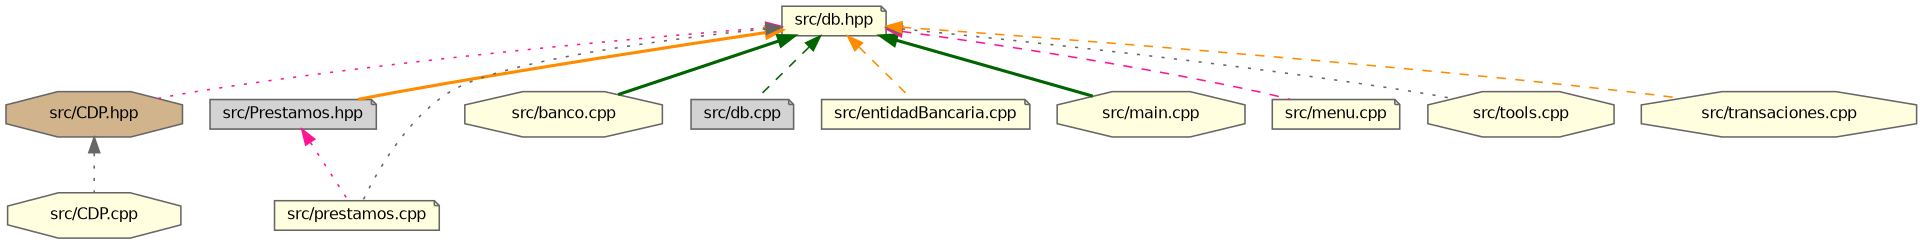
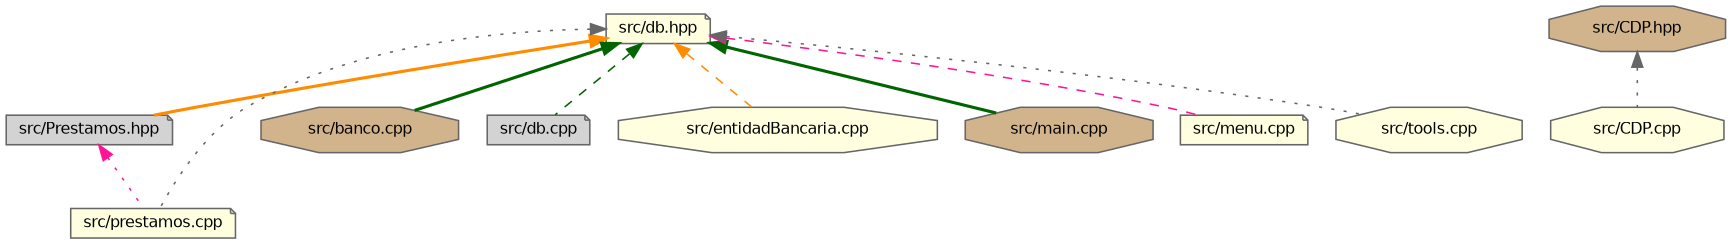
edge "src/CDP.hpp" -> "src/db.hpp": removed
node "src/banco.cpp": fillcolor lightyellow -> tan
node "src/entidadBancaria.cpp": shape note -> octagon
node "src/main.cpp": fillcolor lightyellow -> tan
node "src/transaciones.cpp": removed
